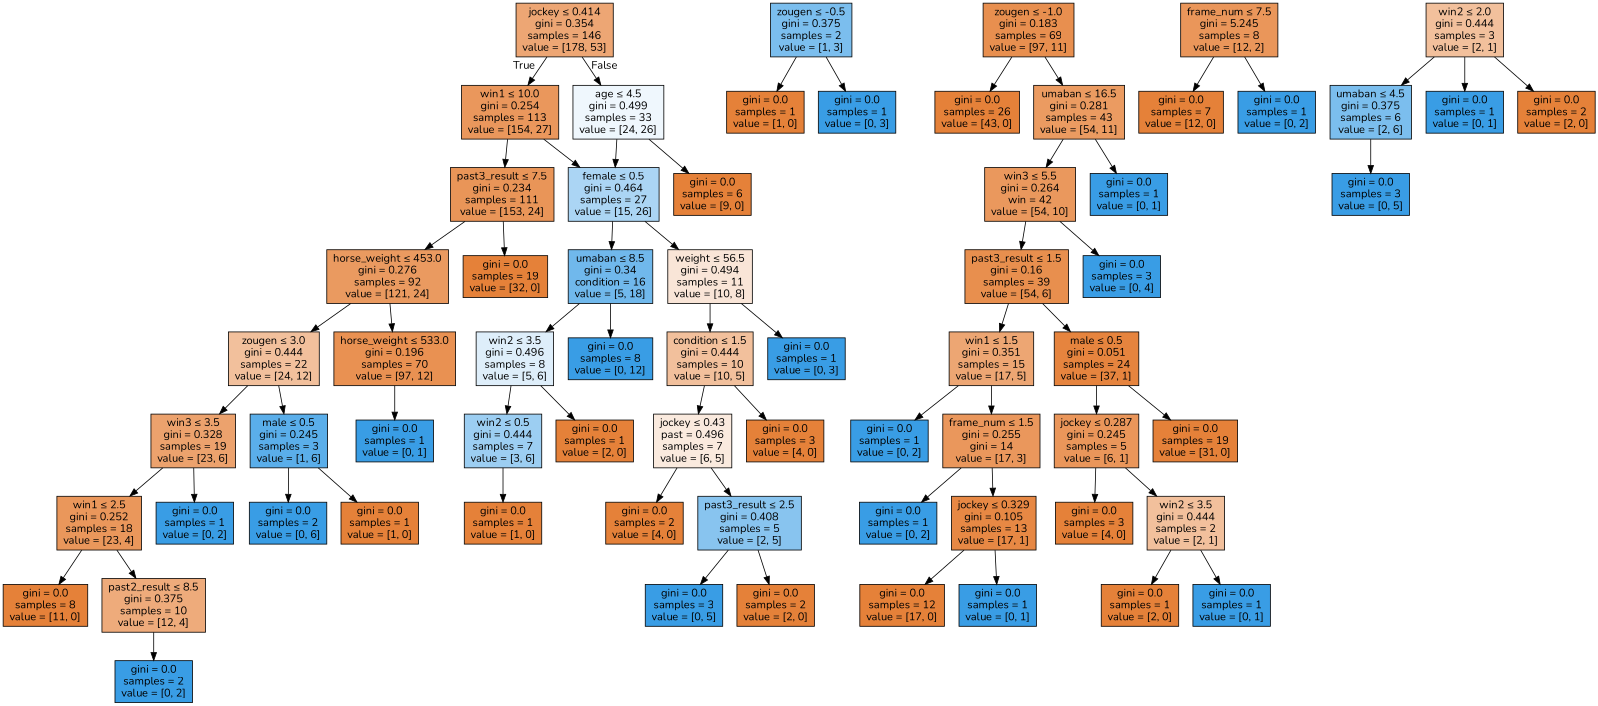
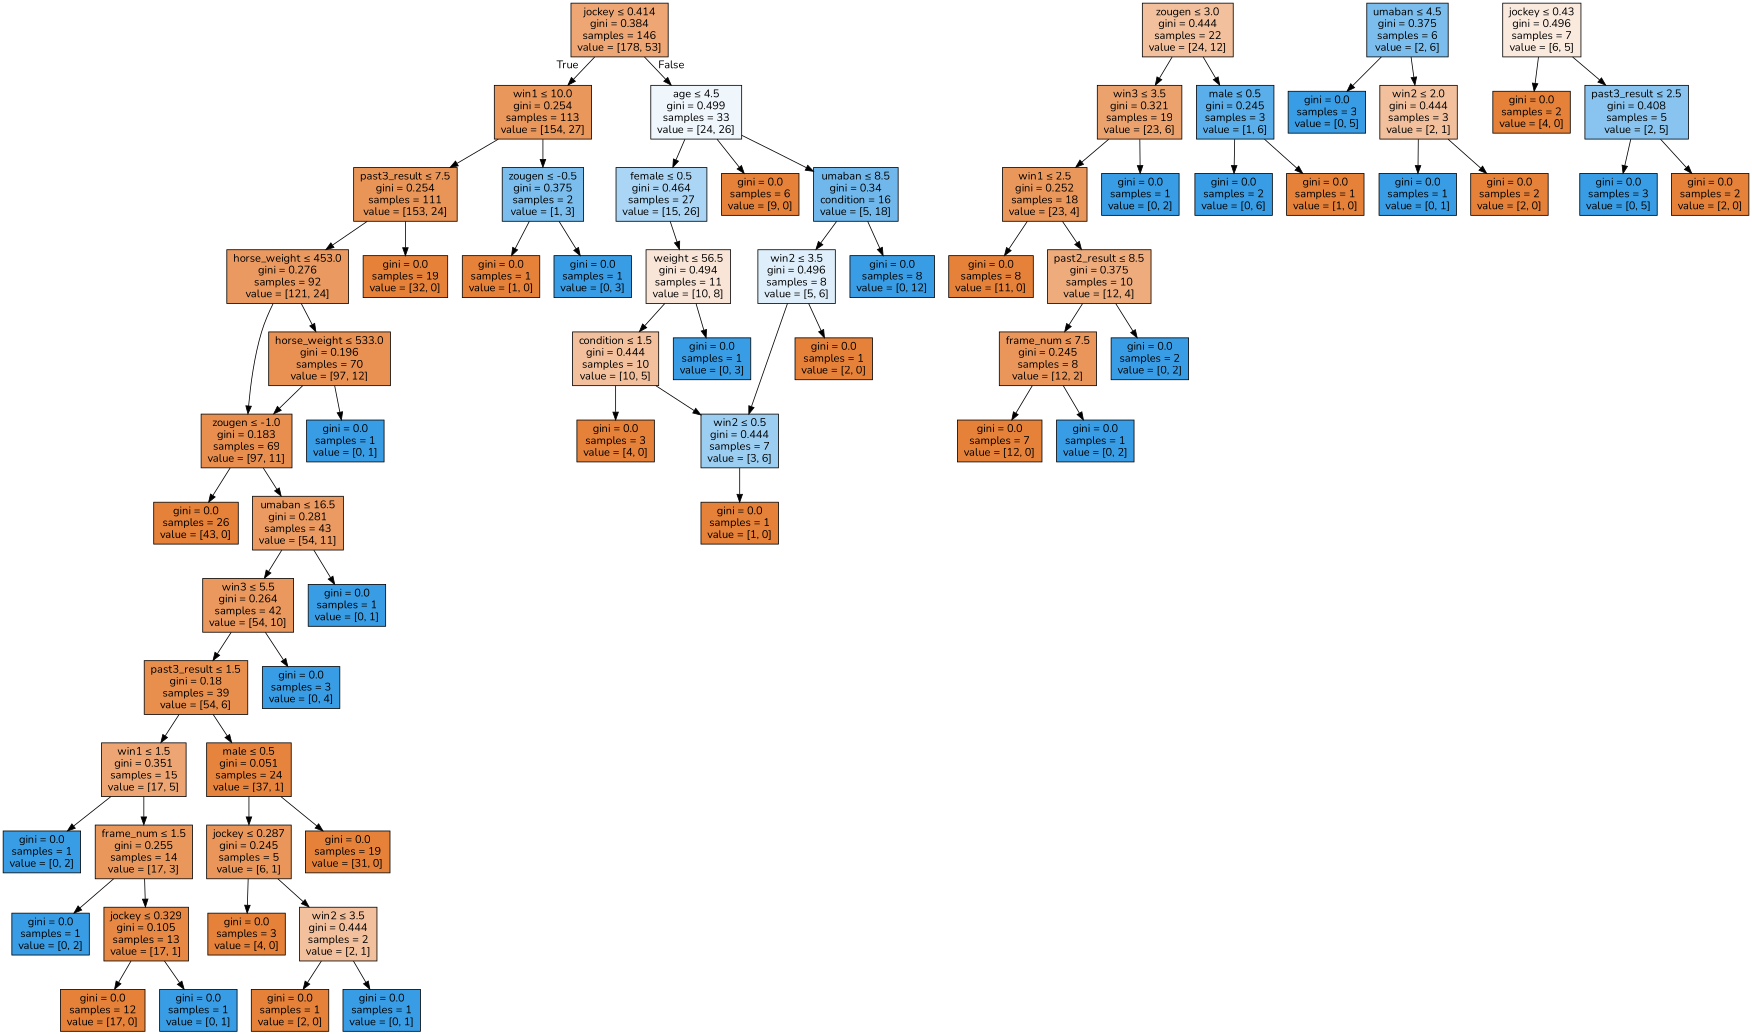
node "jockey ≤ 0.414": text "gini = 0.354" -> "gini = 0.384"
node "frame_num ≤ 7.5": text "gini = 5.245" -> "gini = 0.245"
edge "win2 ≤ 2.0" -> "umaban ≤ 4.5": reversed
edge "win1 ≤ 10.0" -> "female ≤ 0.5": now "win1 ≤ 10.0" -> "zougen ≤ -0.5"
node "past3_result ≤ 7.5": text "gini = 0.234" -> "gini = 0.254"
node "win3 ≤ 5.5": text "win = 42" -> "samples = 42"
edge "female ≤ 0.5" -> "umaban ≤ 8.5": now "age ≤ 4.5" -> "umaban ≤ 8.5"
node "past3_result ≤ 1.5": text "gini = 0.16" -> "gini = 0.18"
edge "past2_result ≤ 8.5" -> "frame_num ≤ 7.5": added
edge "horse_weight ≤ 453.0" -> "zougen ≤ 3.0": now "horse_weight ≤ 453.0" -> "zougen ≤ -1.0"
edge "condition ≤ 1.5" -> "jockey ≤ 0.43": now "condition ≤ 1.5" -> "win2 ≤ 0.5"
edge "horse_weight ≤ 533.0" -> "zougen ≤ -1.0": added
node "win3 ≤ 3.5": text "gini = 0.328" -> "gini = 0.321"
node "jockey ≤ 0.43": text "past = 0.496" -> "gini = 0.496"
node "frame_num ≤ 1.5": text "gini = 14" -> "samples = 14"
